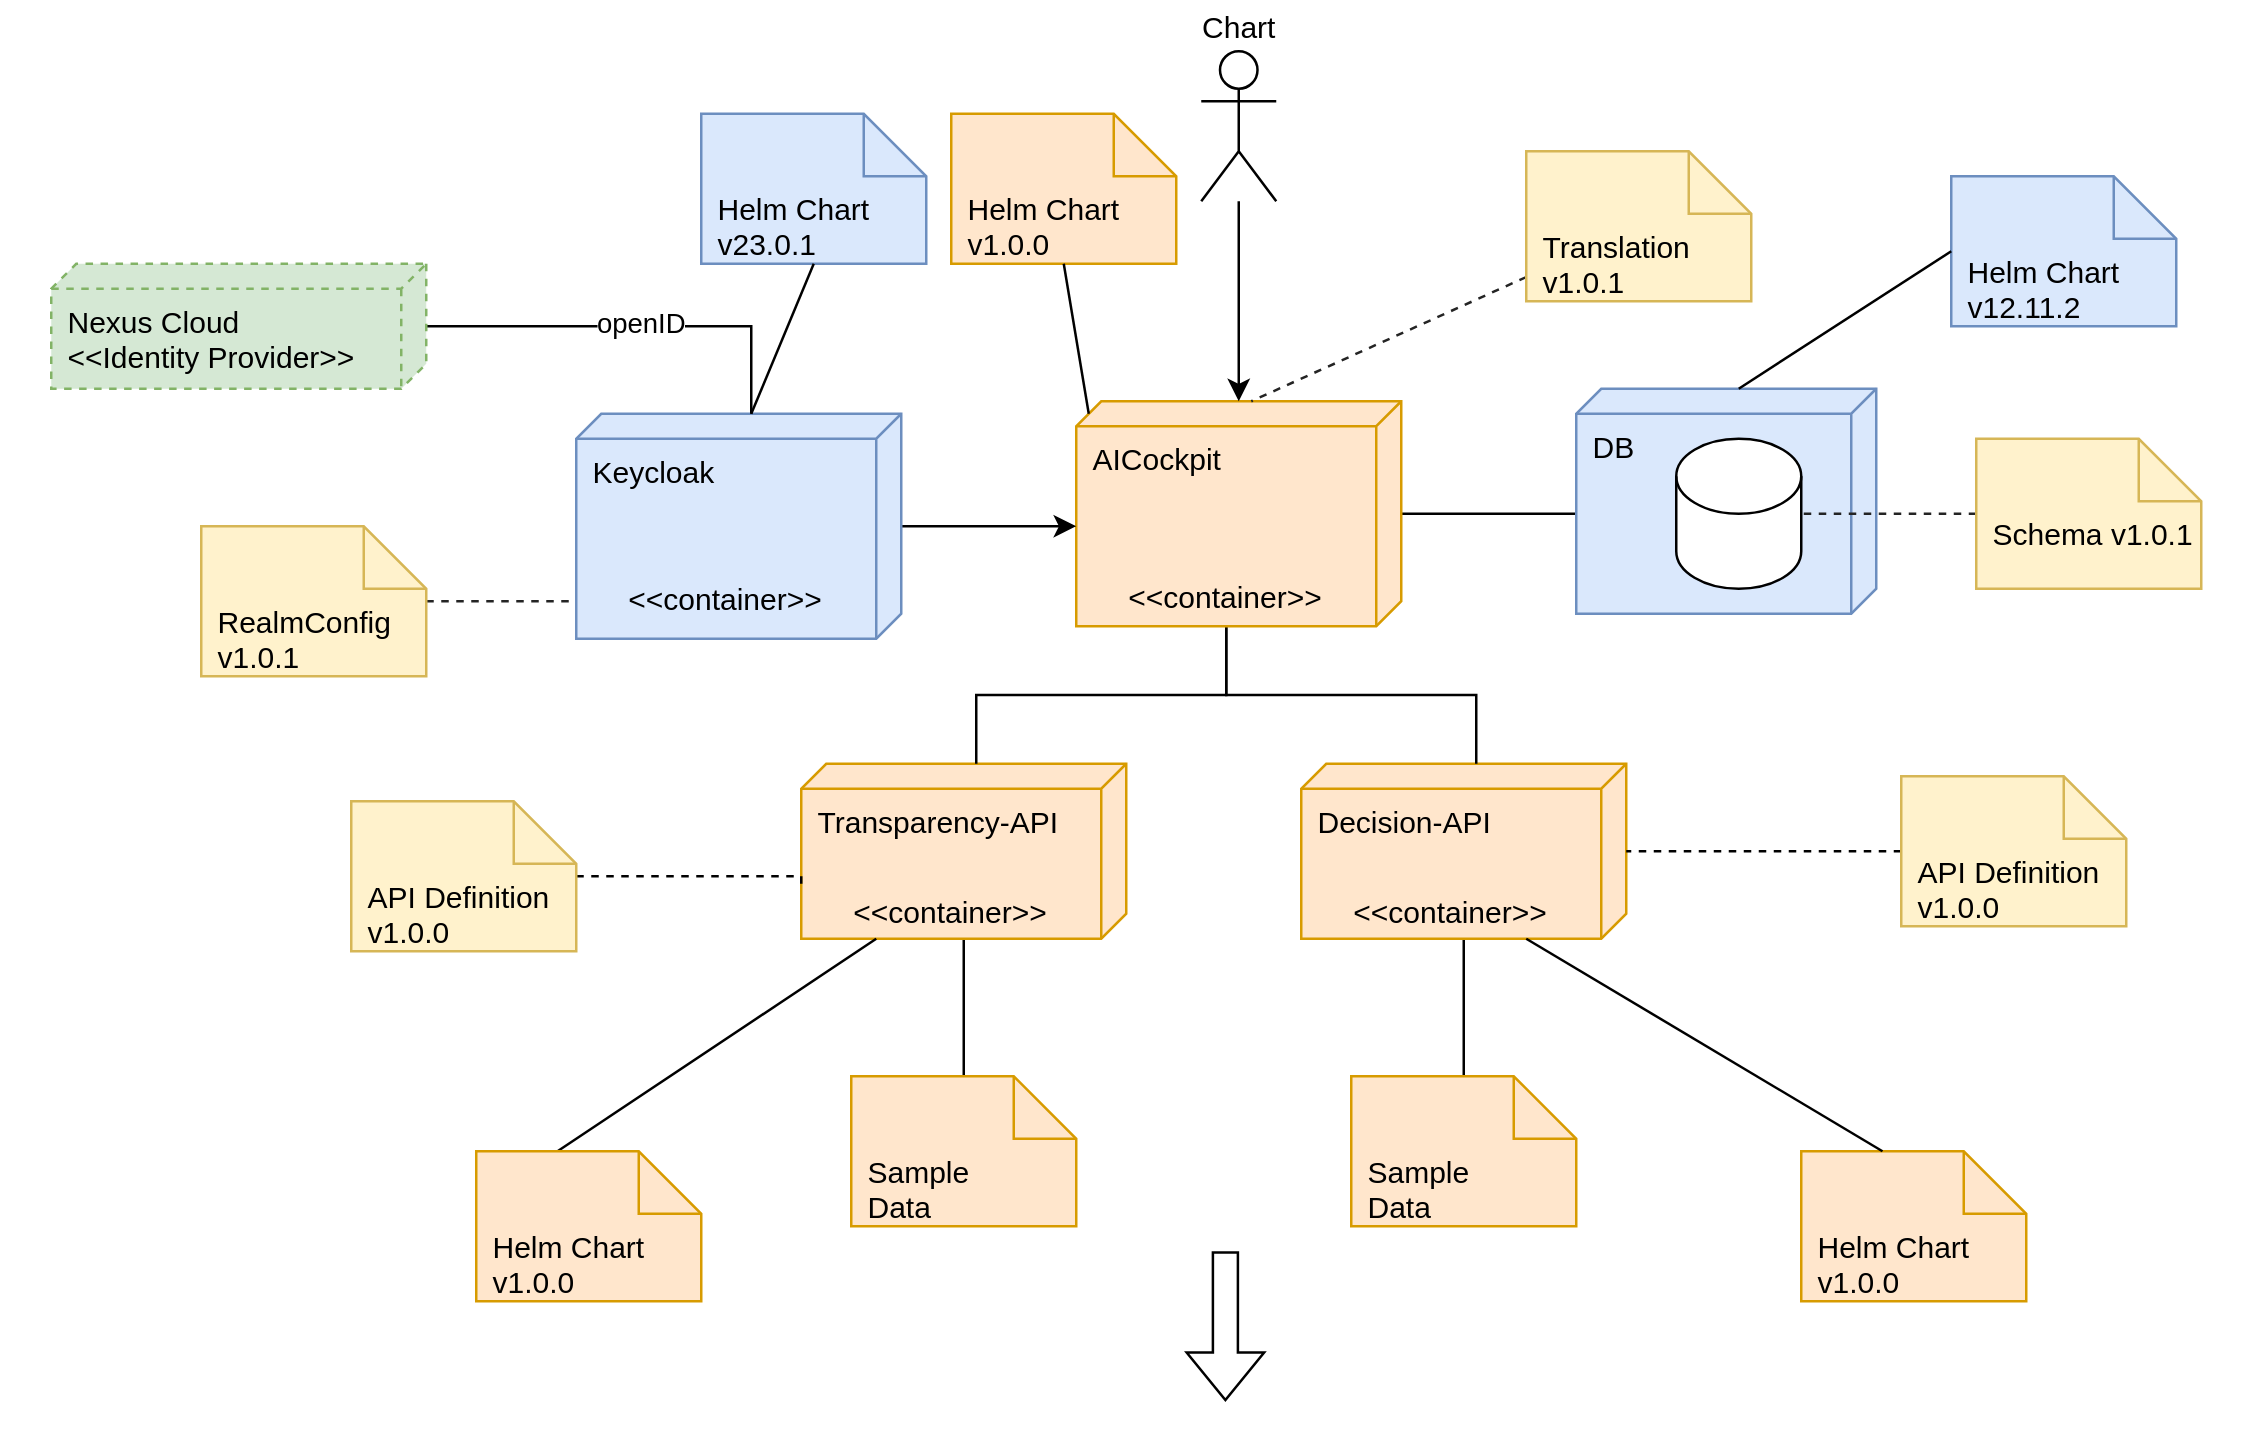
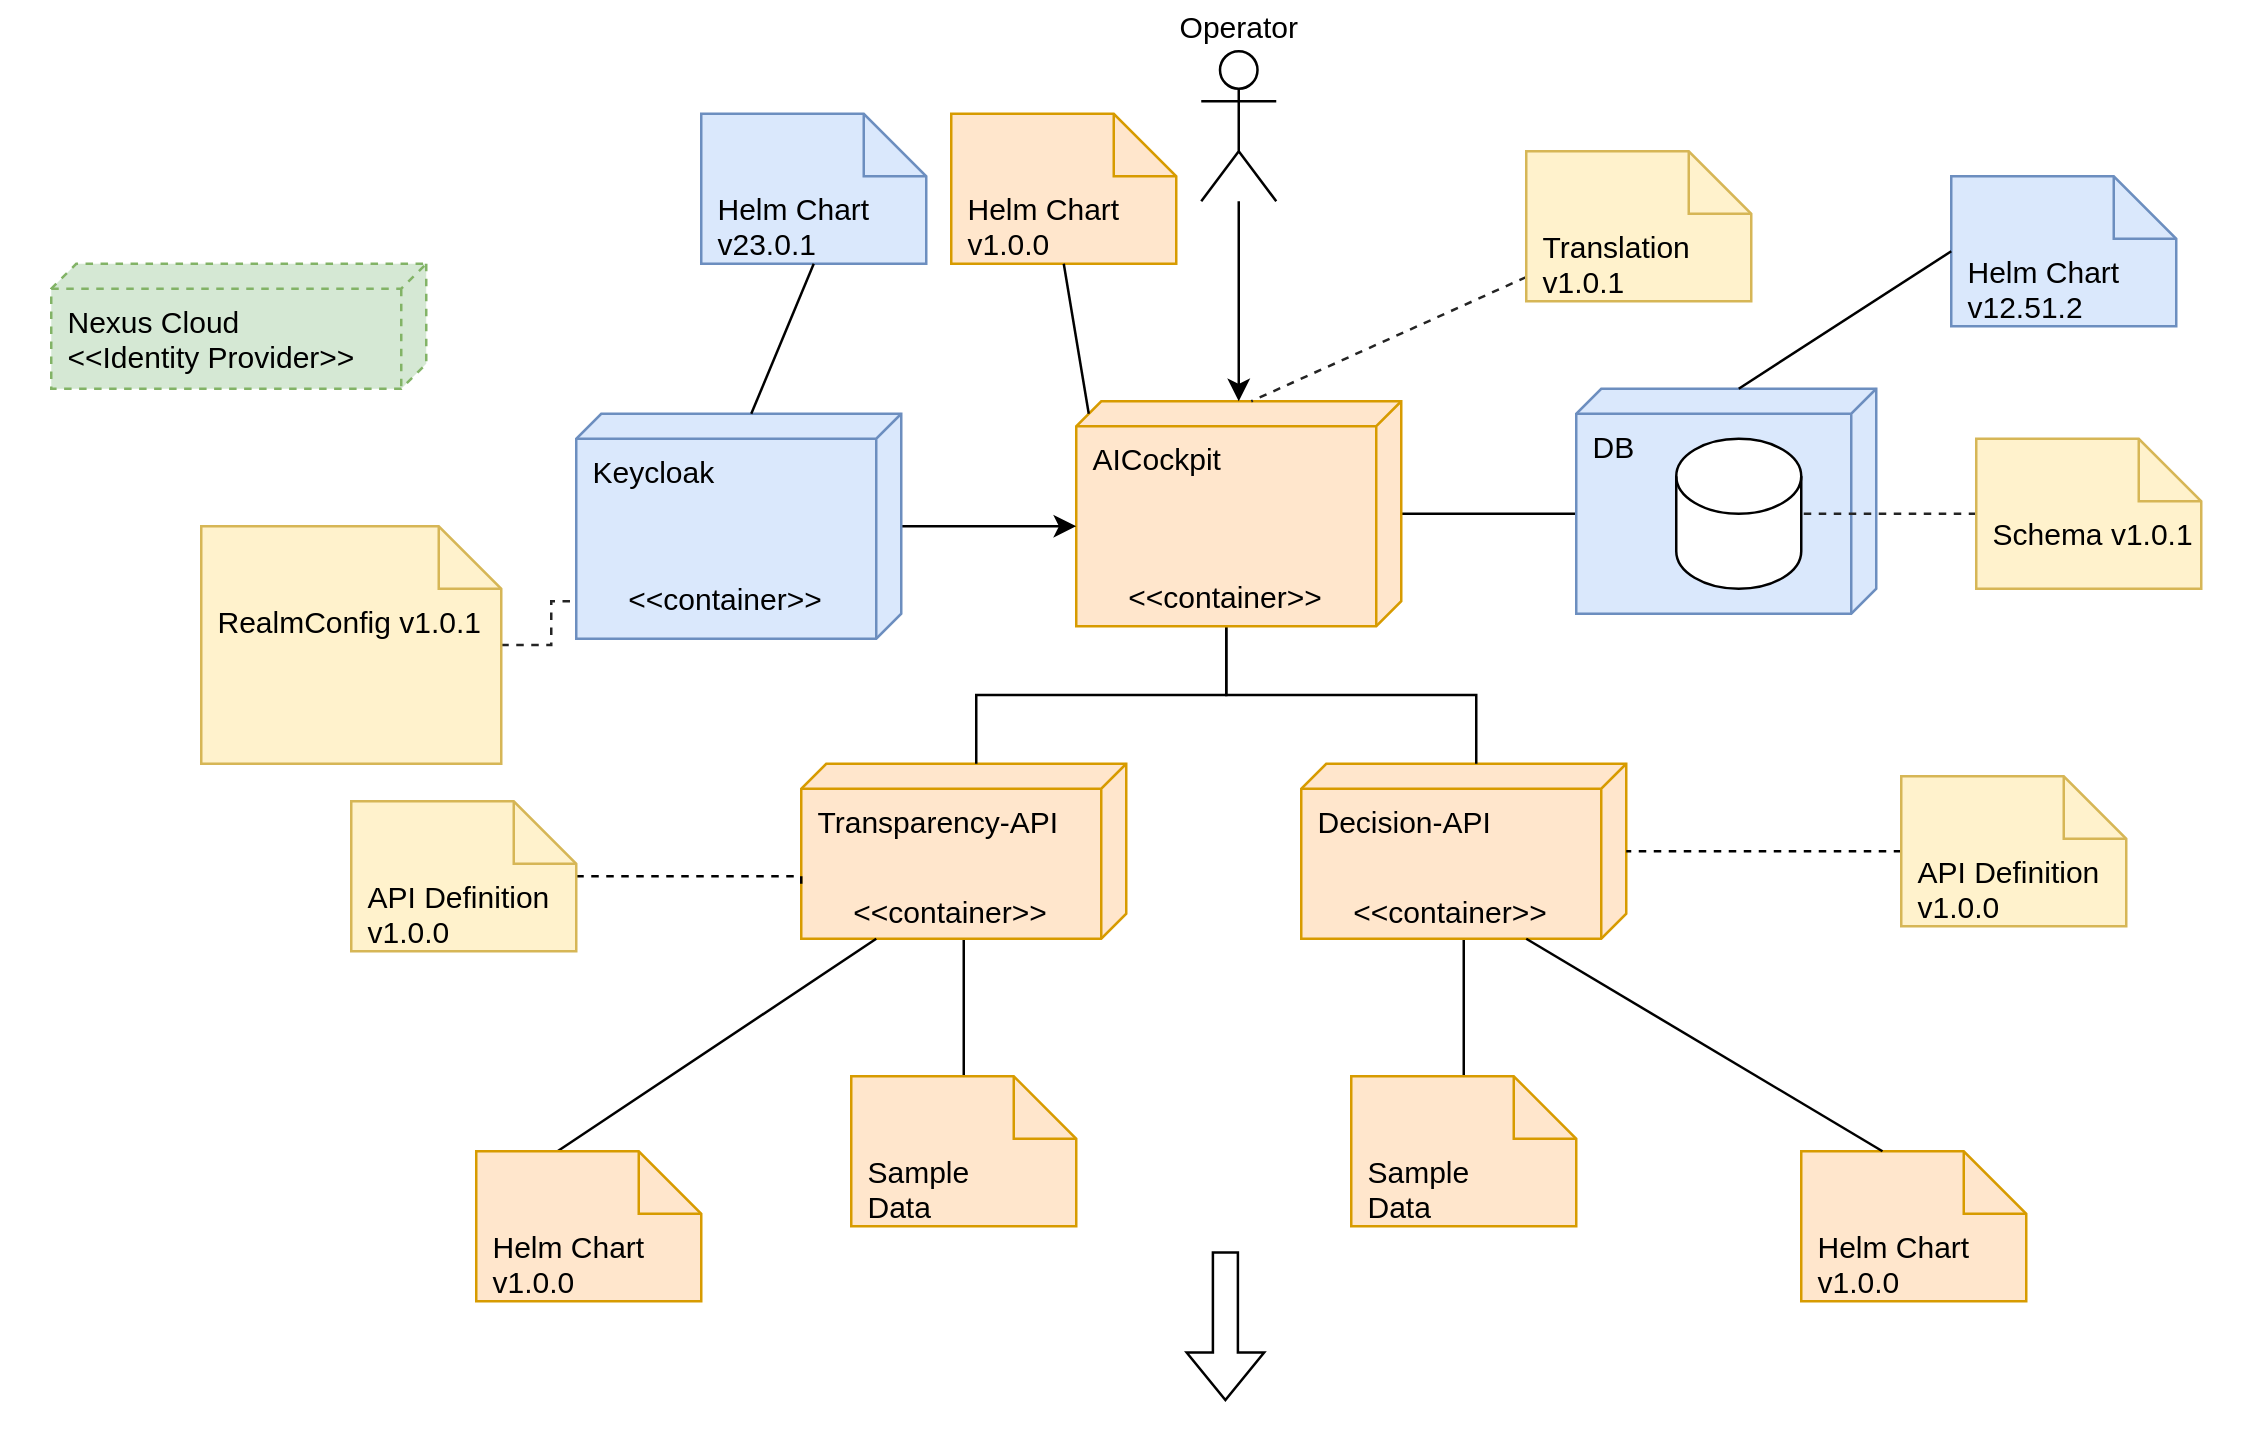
node "Chart": label "Chart" -> "Operator"
node "Helm Chart v12.11.2": label "Helm Chart v12.11.2" -> "Helm Chart v12.51.2"
edge "Nexus Cloud <<Identity Provider>>" -- "Keycloak": removed, label "openID"
node "RealmConfig v1.0.1": size 225x150 -> 300x238
